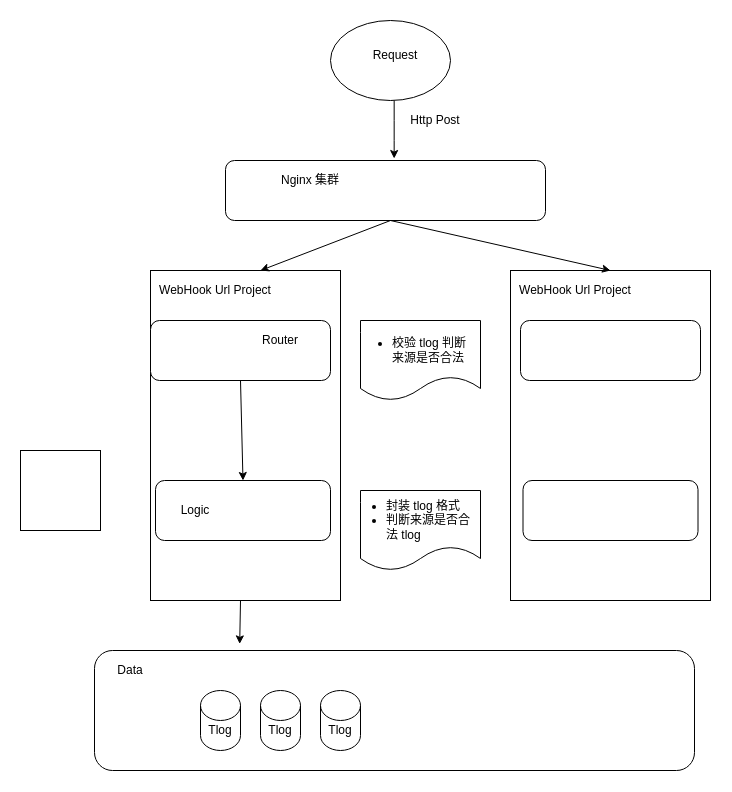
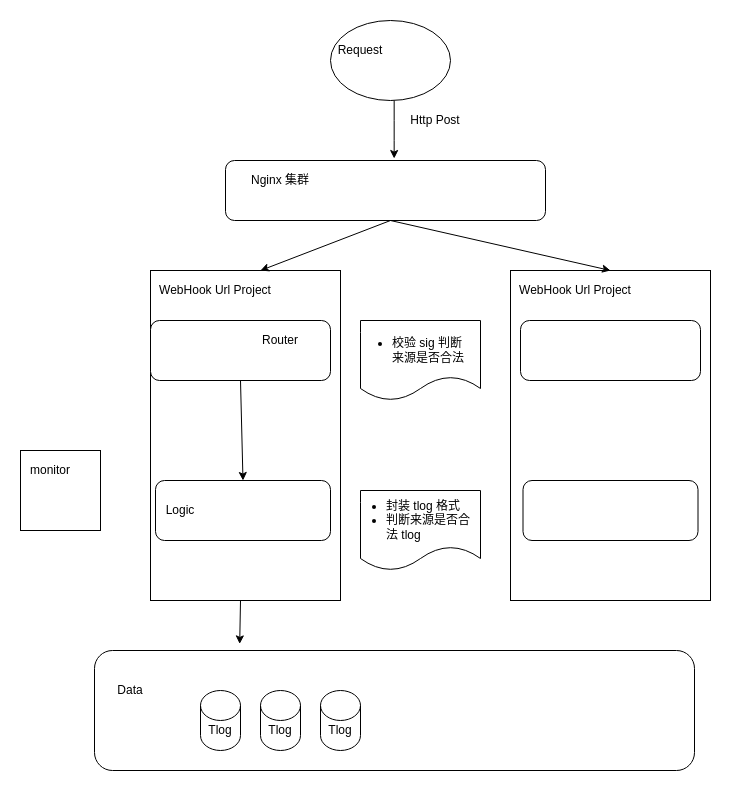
node "Request": moved (396, 56) -> (361, 51)
node "Nginx 集群": moved (311, 181) -> (281, 181)
node "校验 tlog 判断来源是否合法": label "校验 tlog 判断来源是否合法" -> "校验 sig 判断来源是否合法"
node "monitor": added
node "Logic": moved (196, 511) -> (181, 511)
node "Data": moved (131, 671) -> (131, 691)
